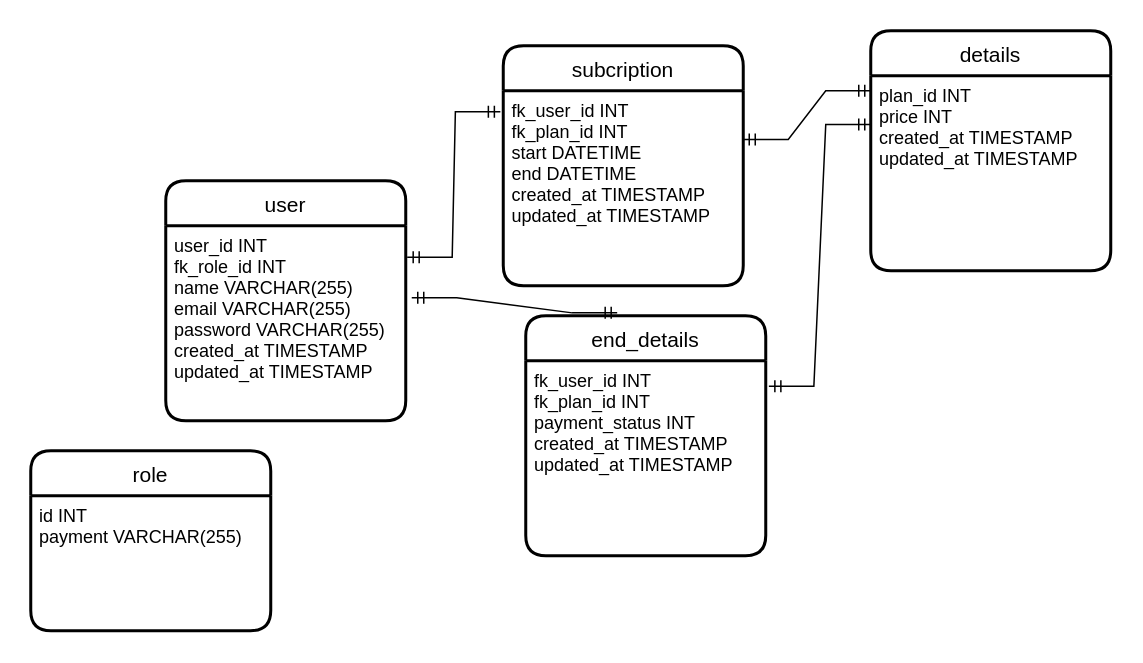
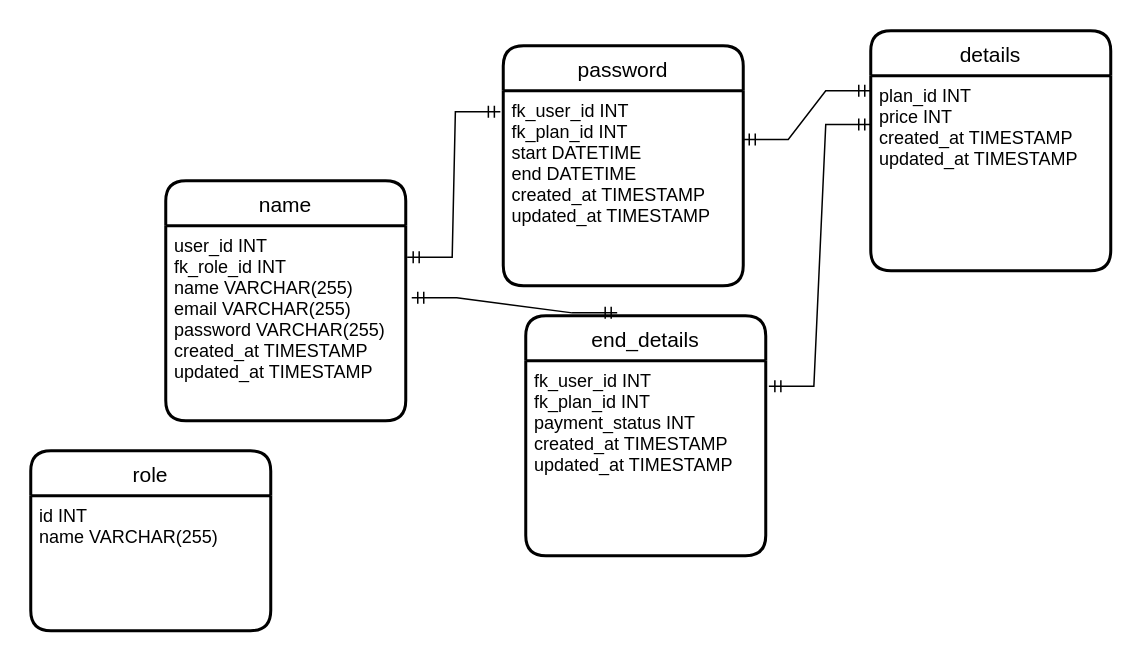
node "subcription": label "subcription" -> "password"
node "user": label "user" -> "name"
node "id INT payment VARCHAR(255)": label "id INT payment VARCHAR(255)" -> "id INT name VARCHAR(255)"
